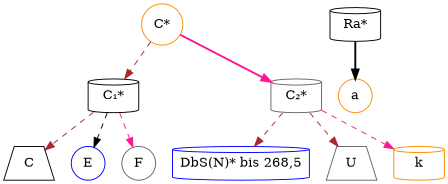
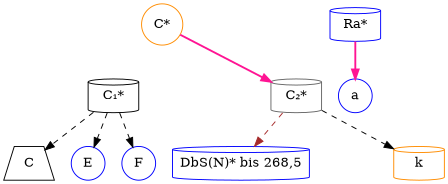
node "Ra*": color black -> blue
edge "Ra*" -> "a": color black -> deeppink
edge "C*" -> "C₁*": removed
node "a": color darkorange -> blue
edge "C₁*" -> "F": color deeppink -> black
edge "C₂*" -> "k": color deeppink -> black
edge "C₁*" -> "C": color brown -> black
node "F": color gray40 -> blue
node "U": removed
